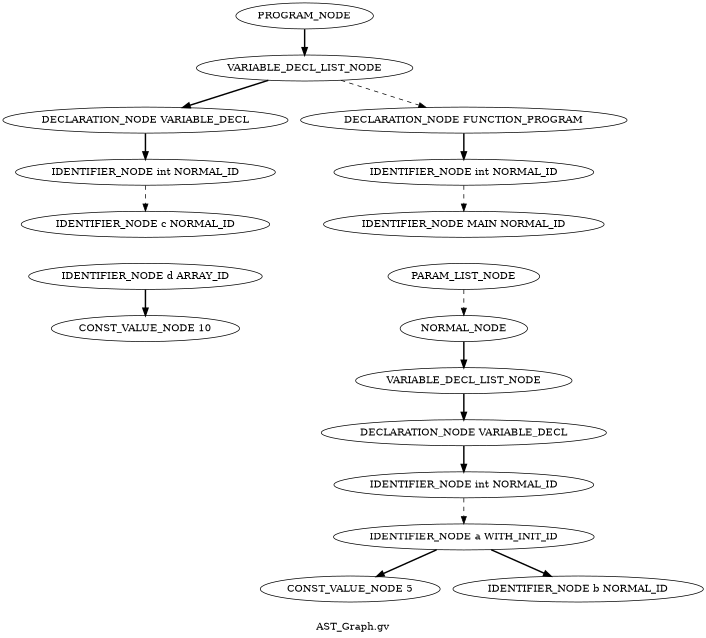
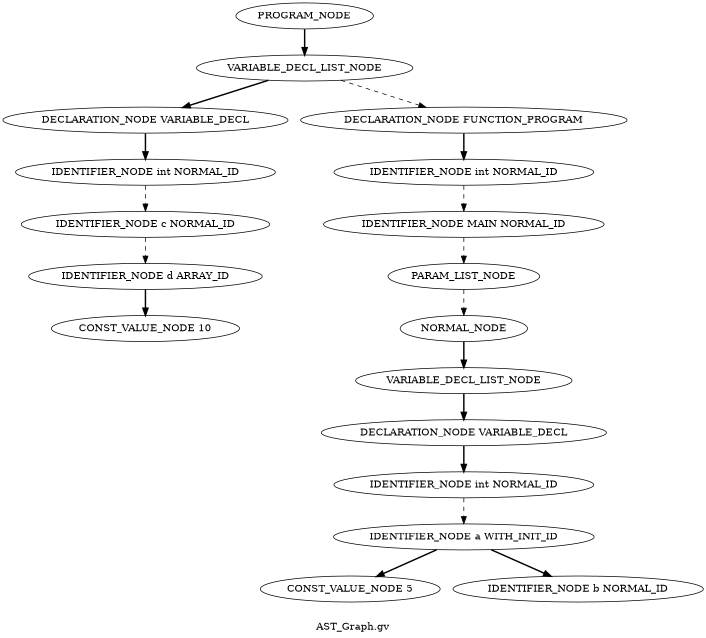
edge "IDENTIFIER_NODE c NORMAL_ID" -> "IDENTIFIER_NODE d ARRAY_ID": added
edge "IDENTIFIER_NODE MAIN NORMAL_ID" -> "PARAM_LIST_NODE": added
